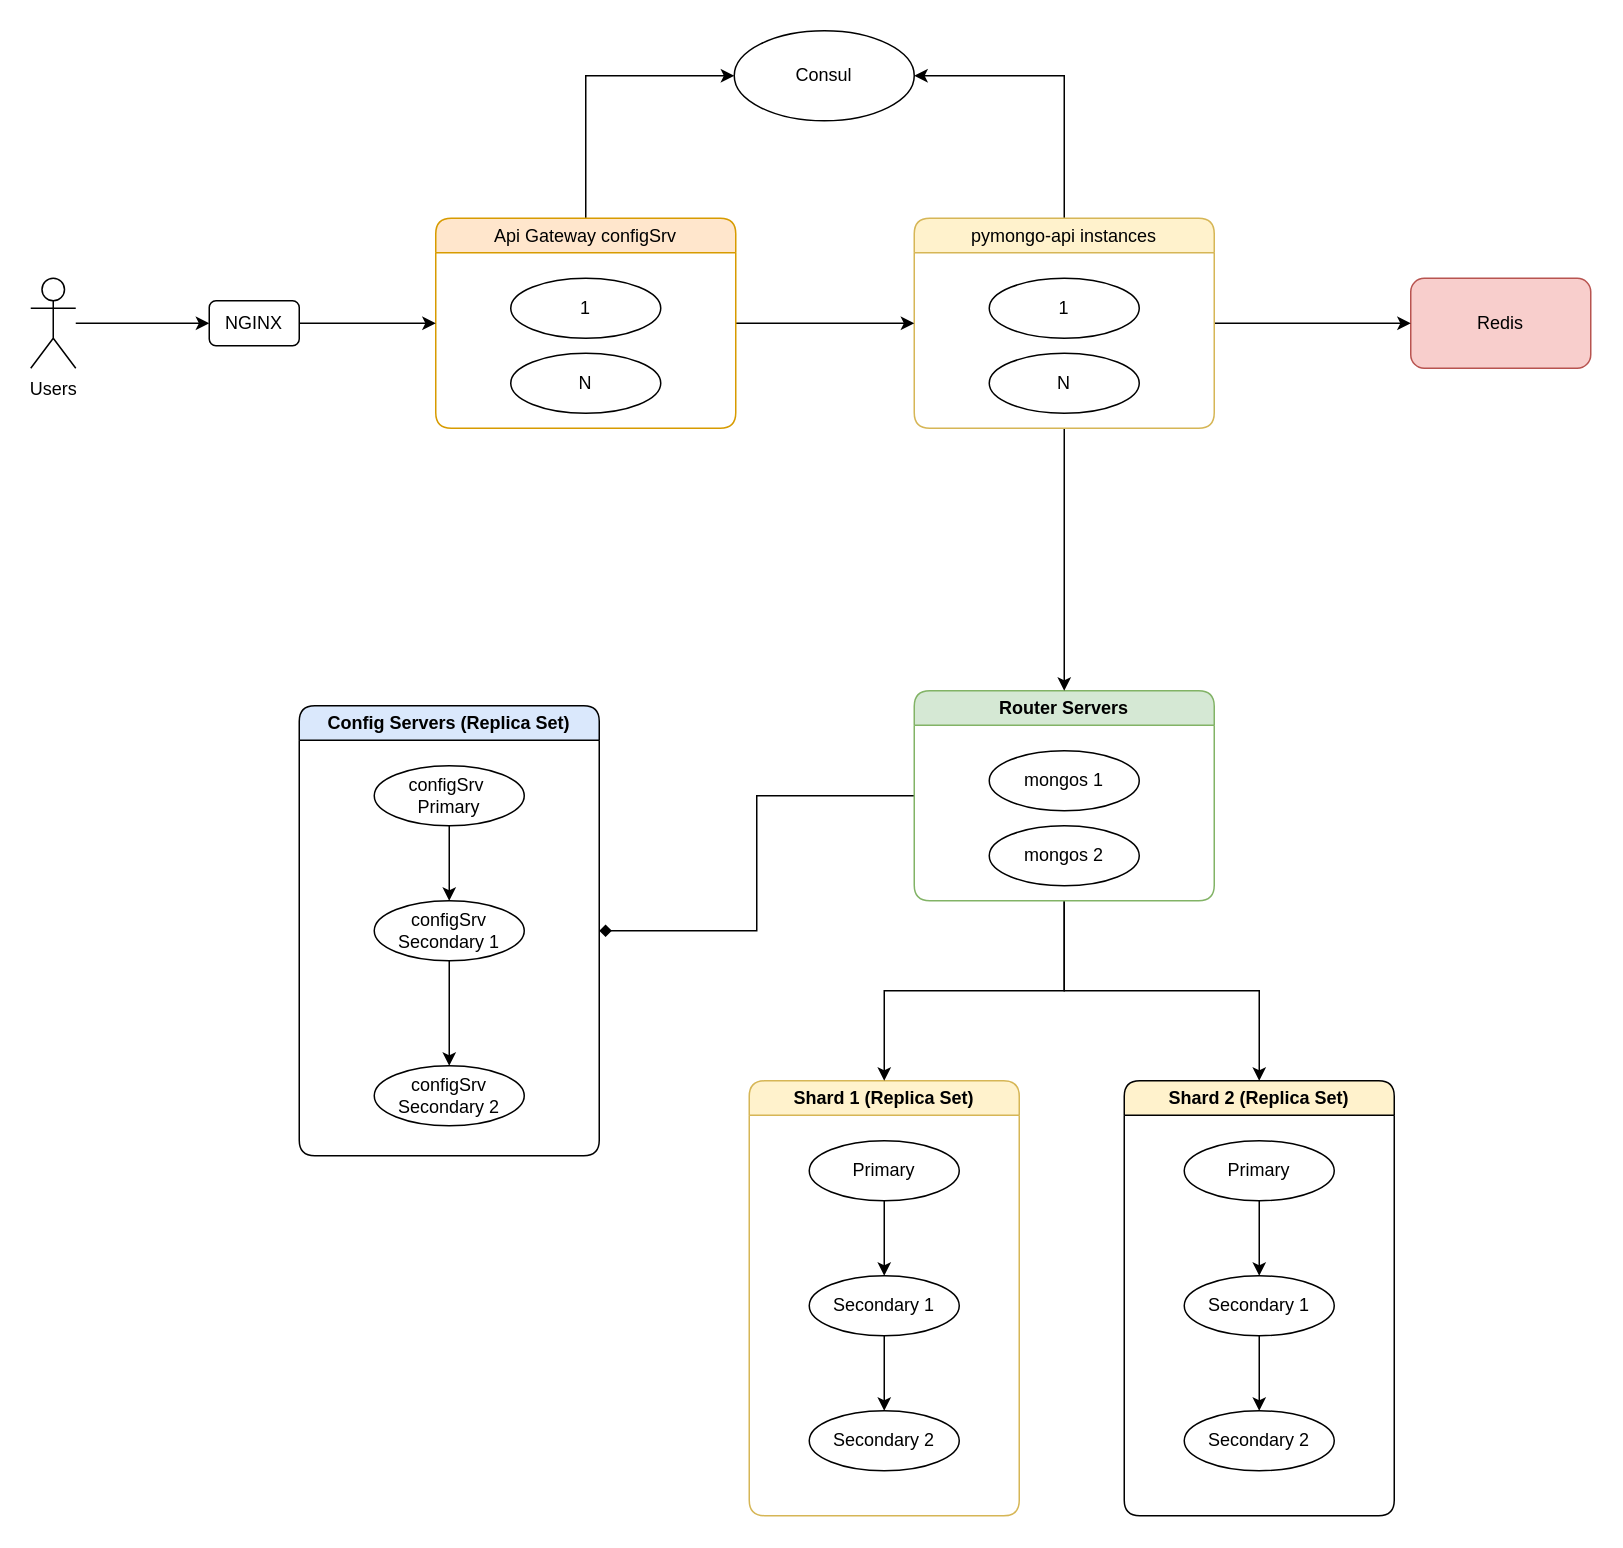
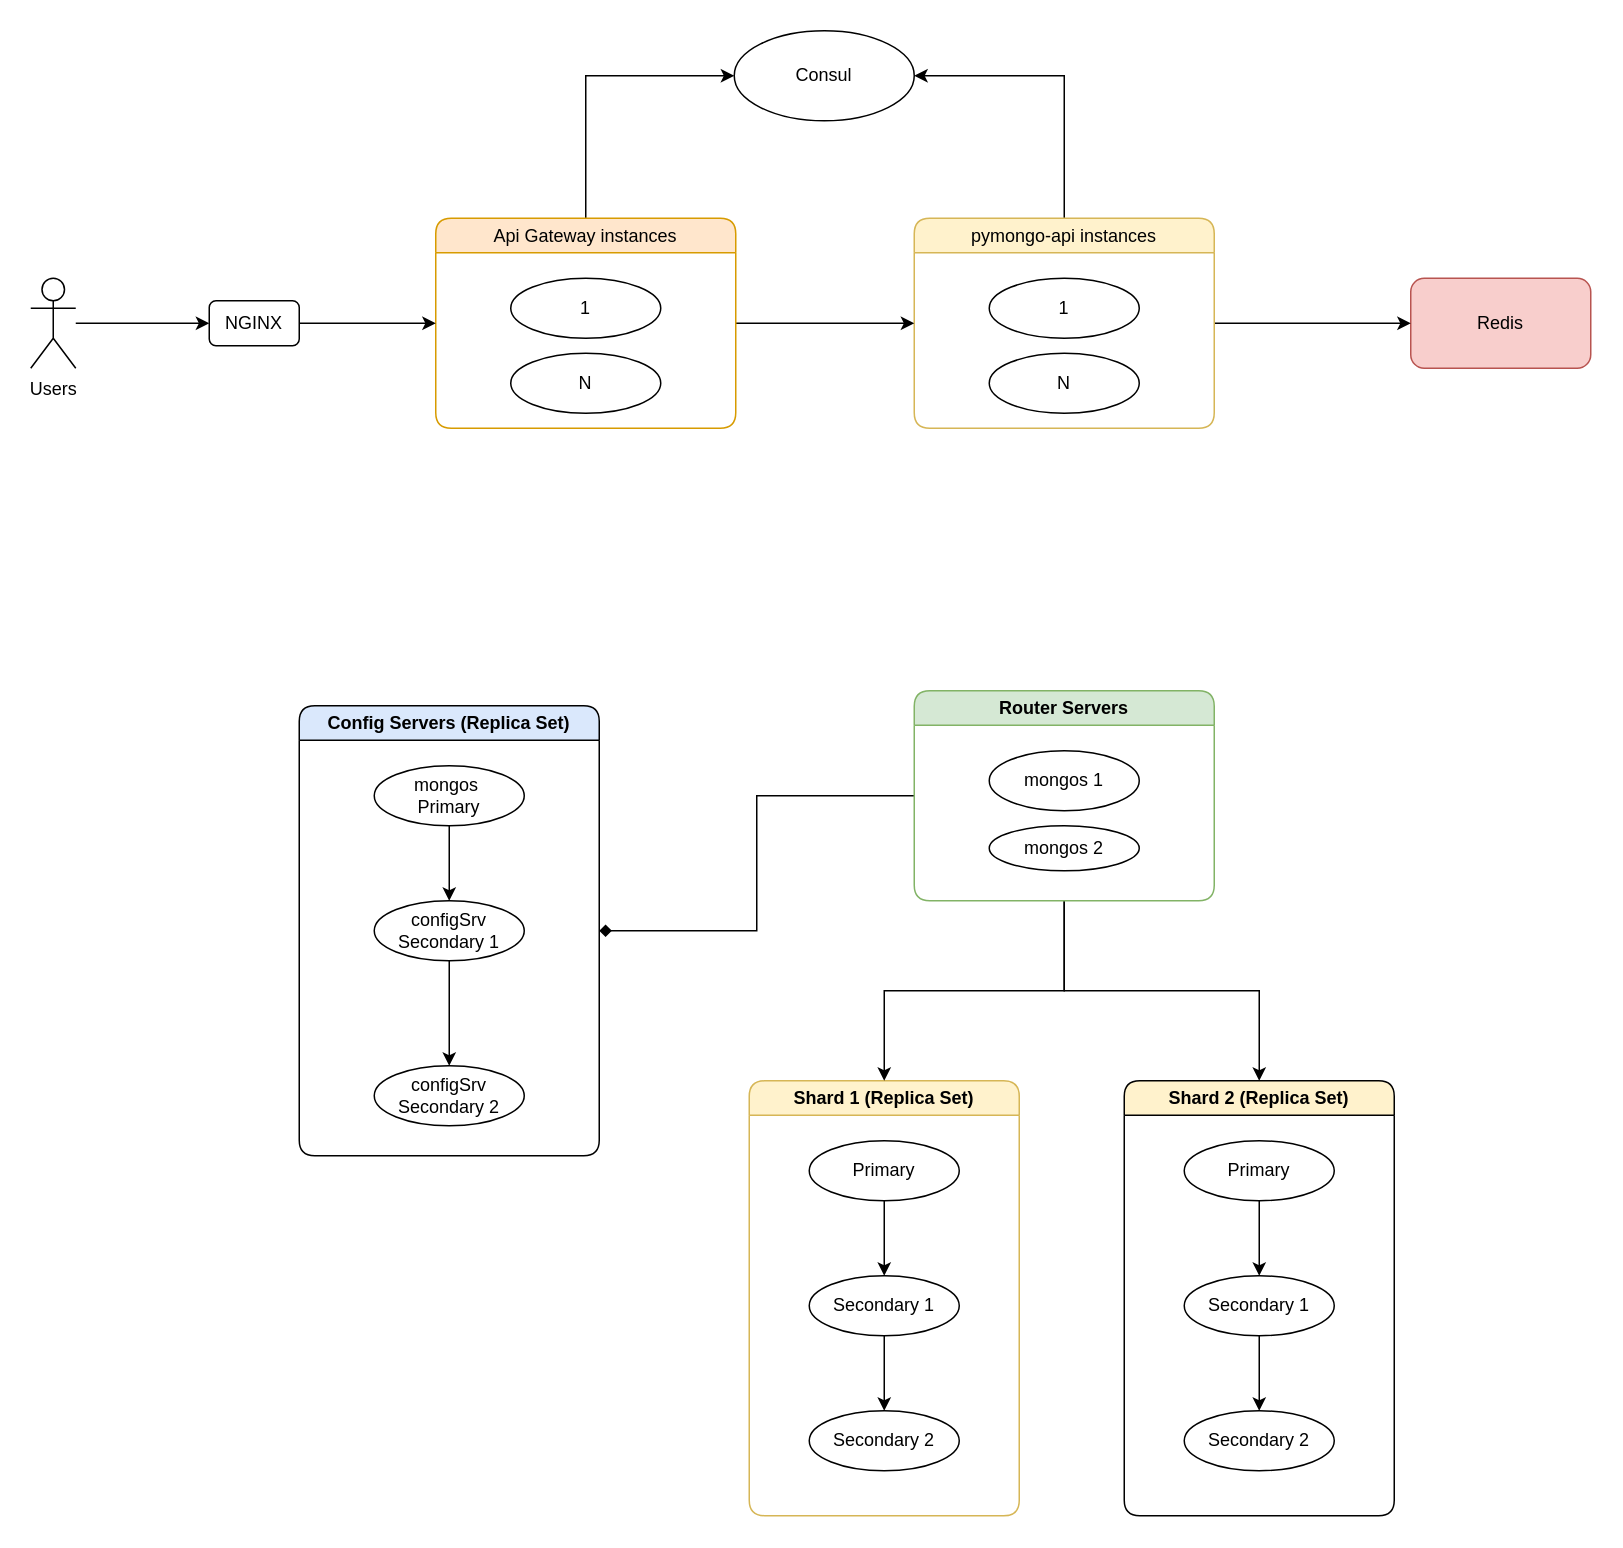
node "Api Gateway configSrv": label "Api Gateway configSrv" -> "Api Gateway instances"
edge "pymongo-api instances" -> "Router Servers": removed
node "configSrv Primary": label "configSrv Primary" -> "mongos Primary"
node "mongos 2": size 150x60 -> 150x45
